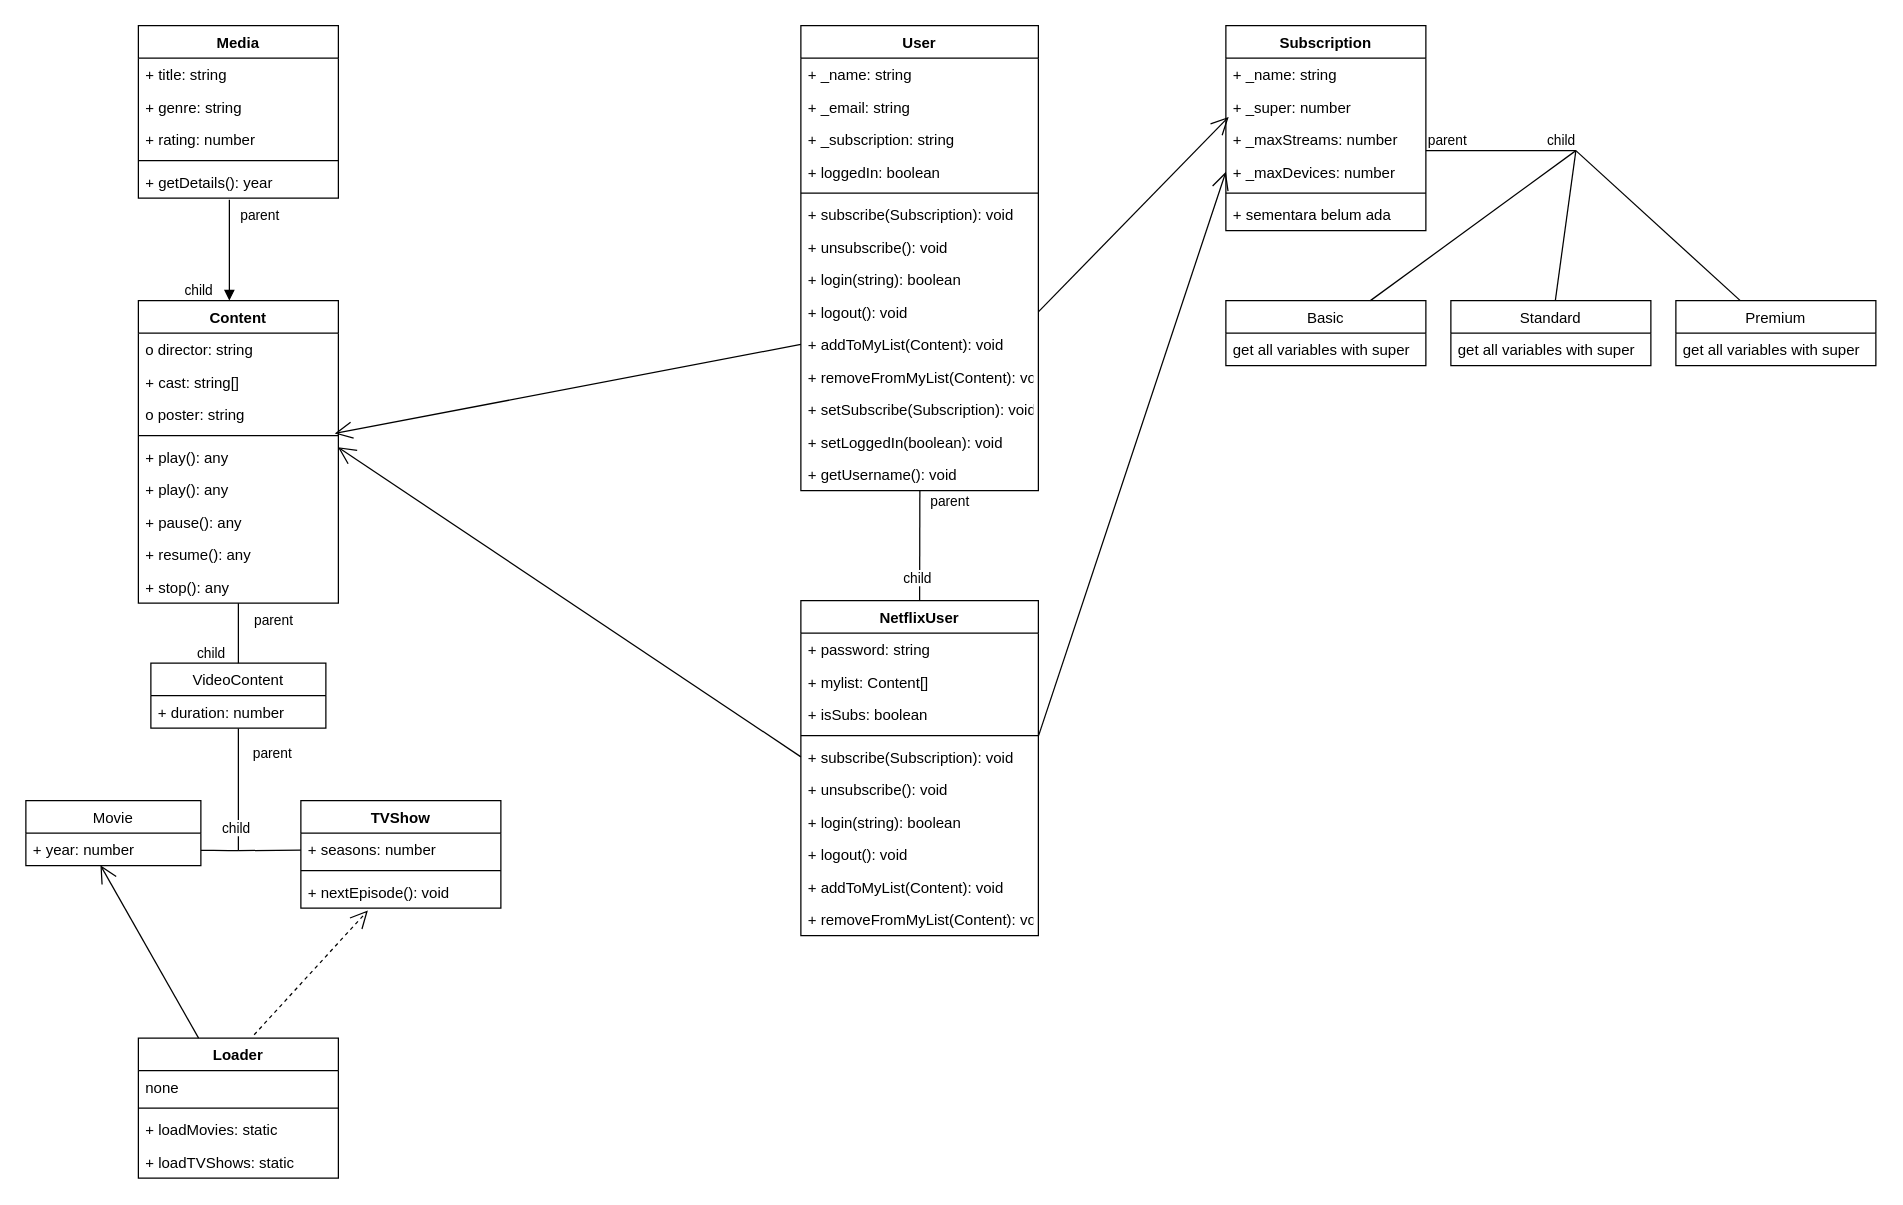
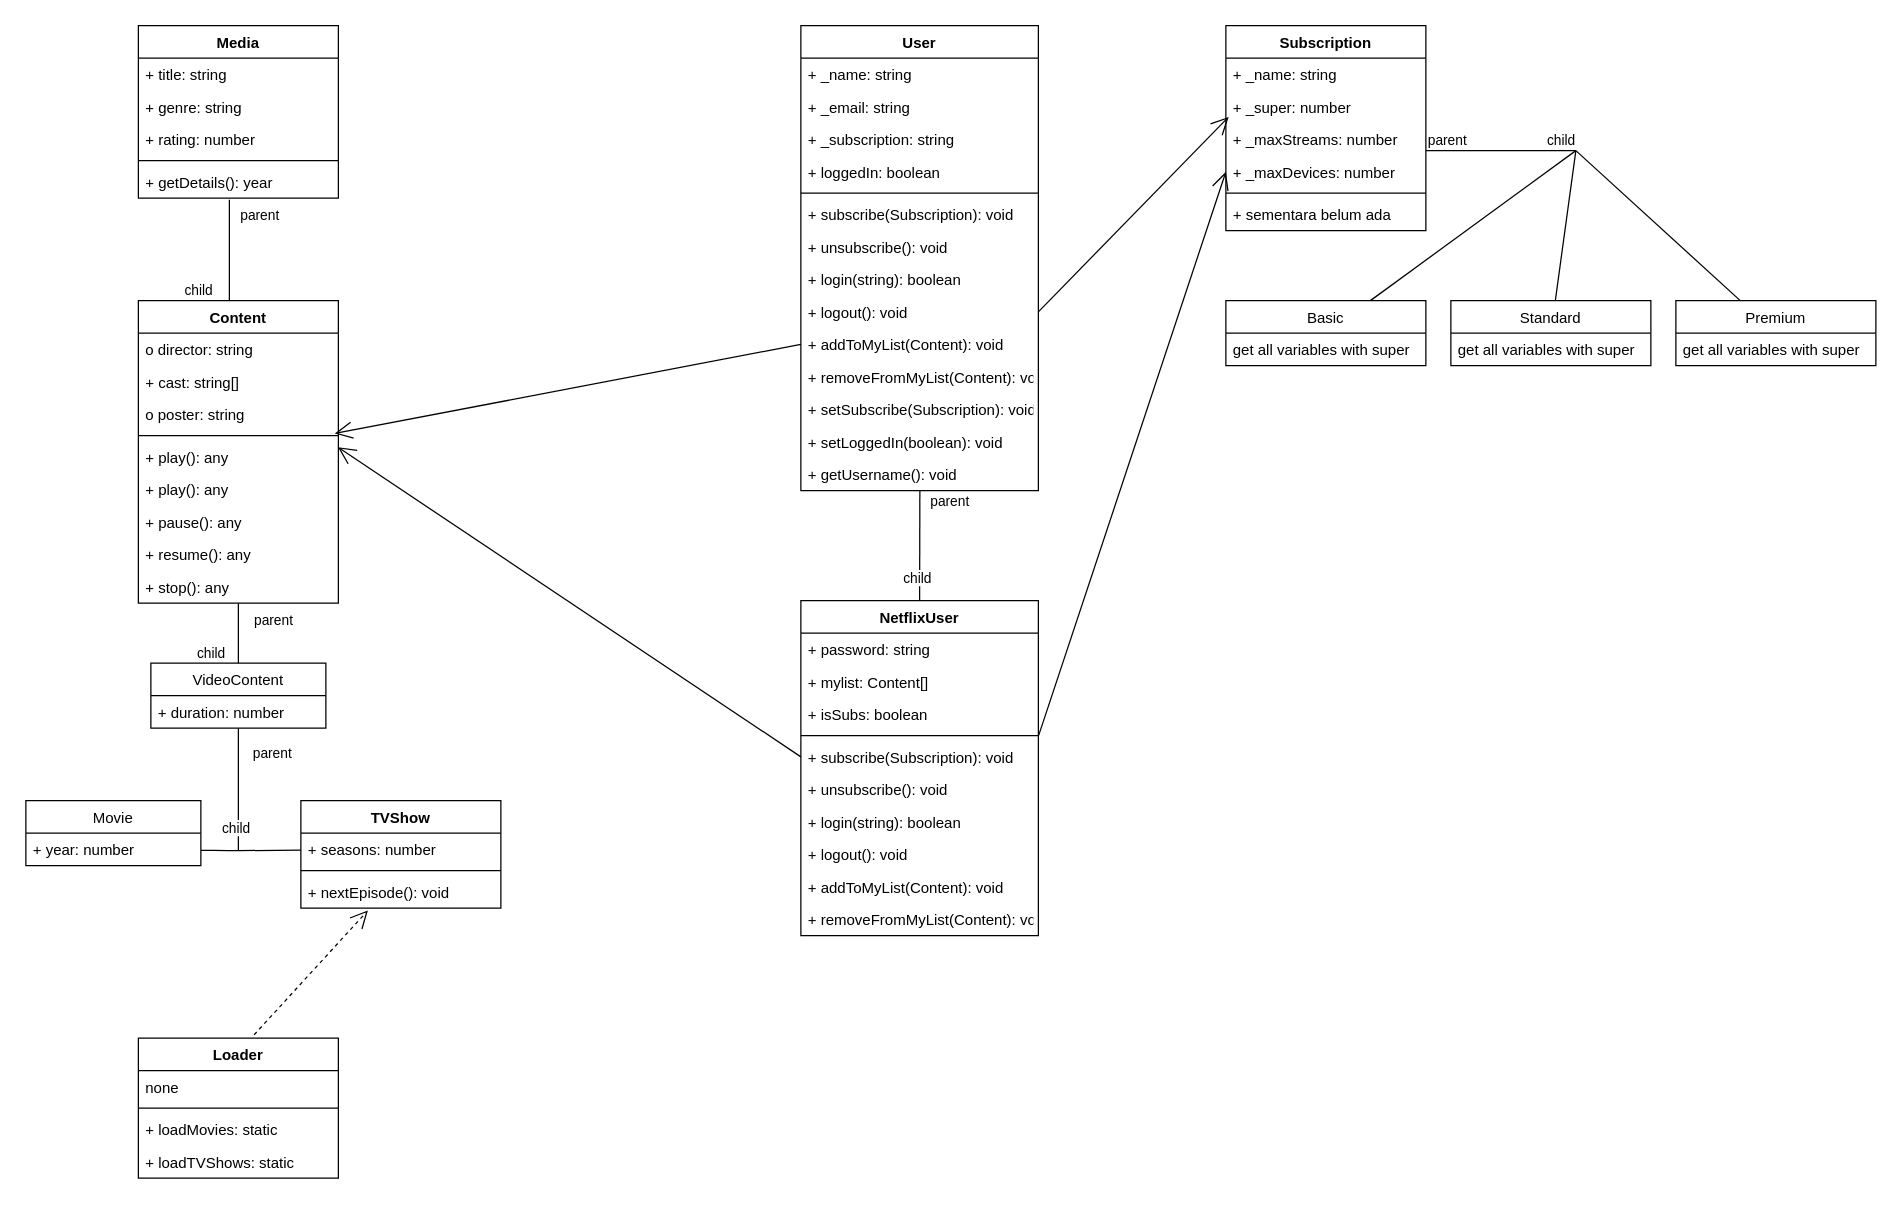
edge "+ getDetails(): year" -> "Content": arrowhead block -> none
edge "Loader" -> "+ year: number": removed
